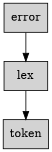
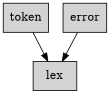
edge "lex" -> "token": reversed
